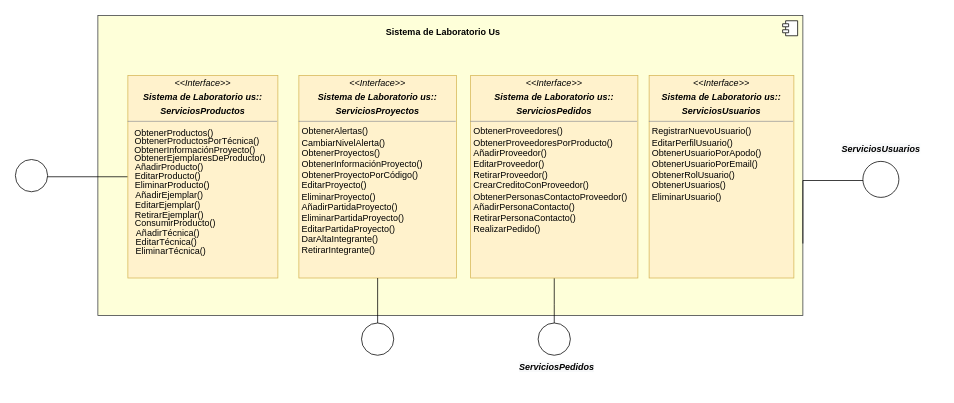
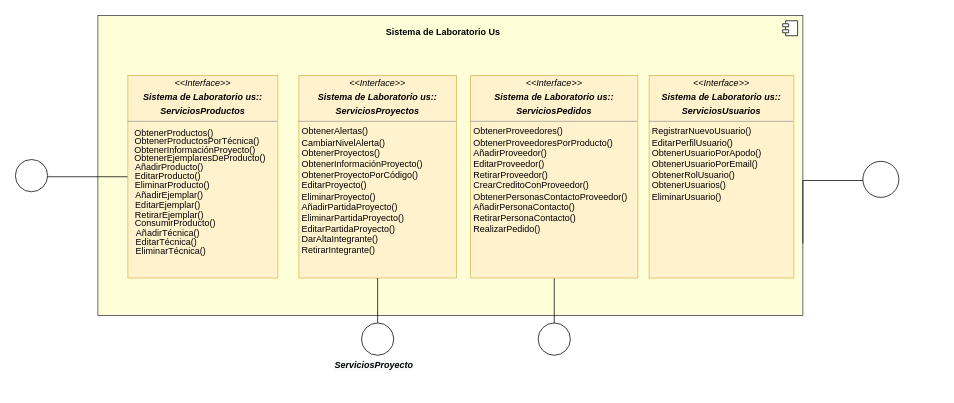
node "ServiciosUsuarios": removed
node "ServiciosProyecto": added
node "ServiciosPedidos": removed
